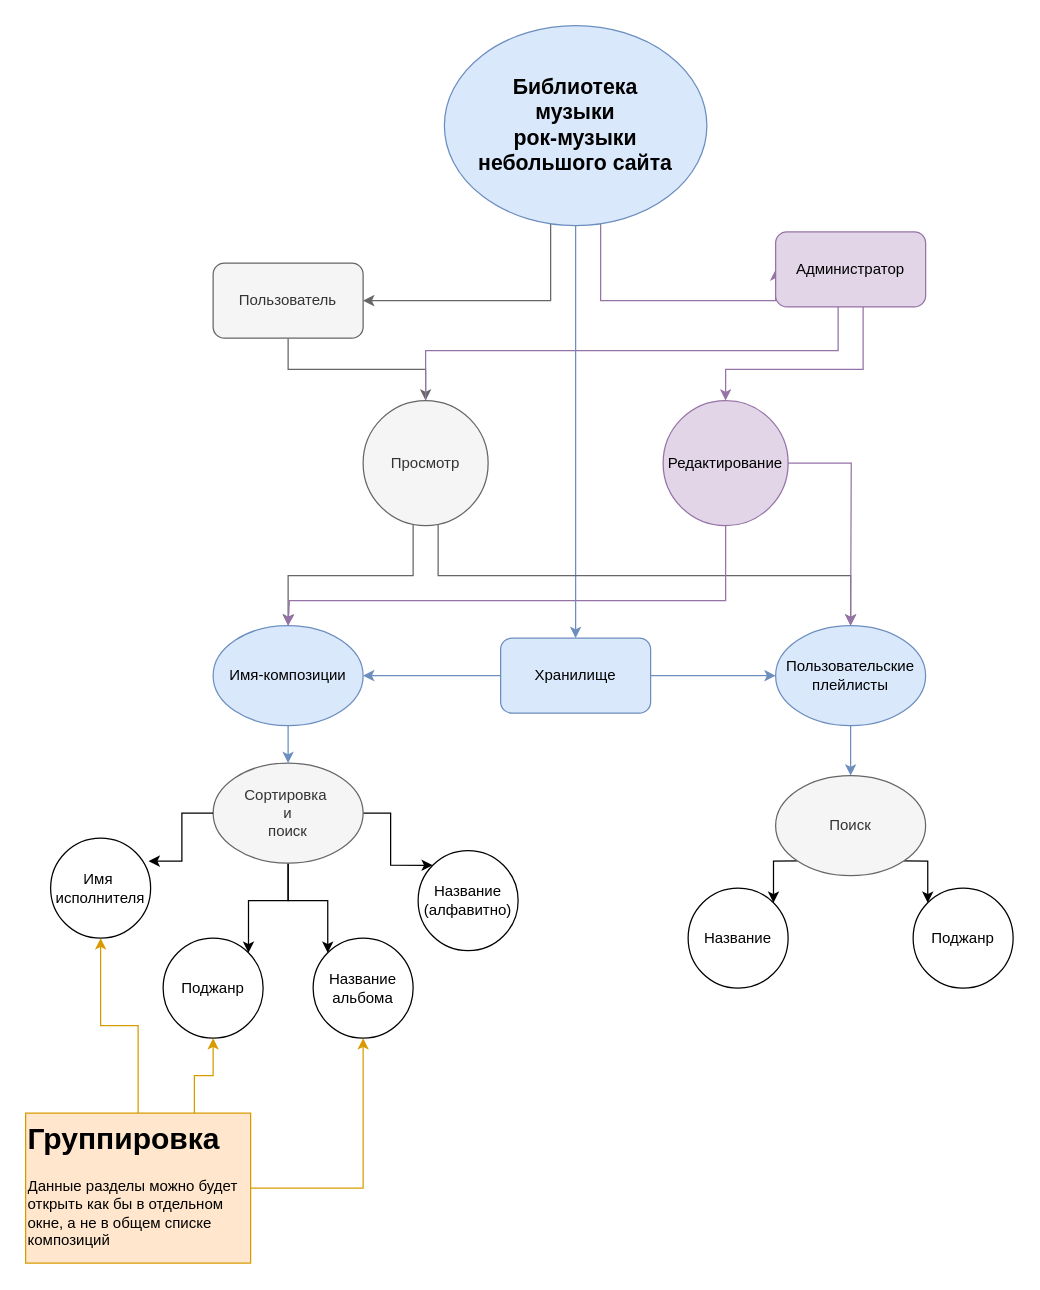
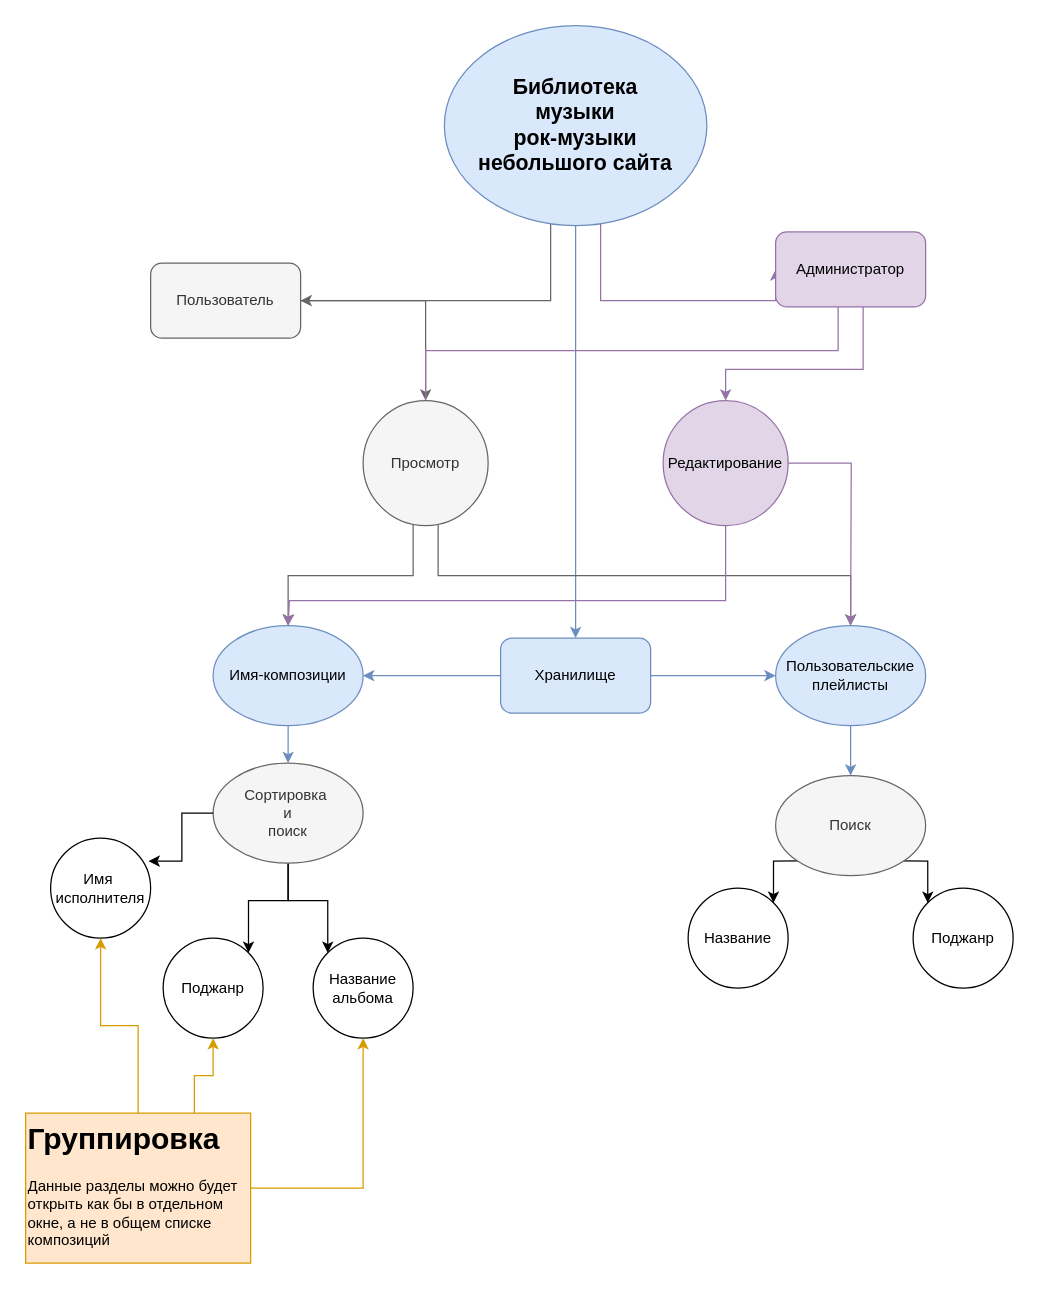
node "Пользователь": moved (288, 301) -> (226, 301)
edge "Сортировка и поиск" -> "Название (алфавитно)": removed
node "Название (алфавитно)": removed
